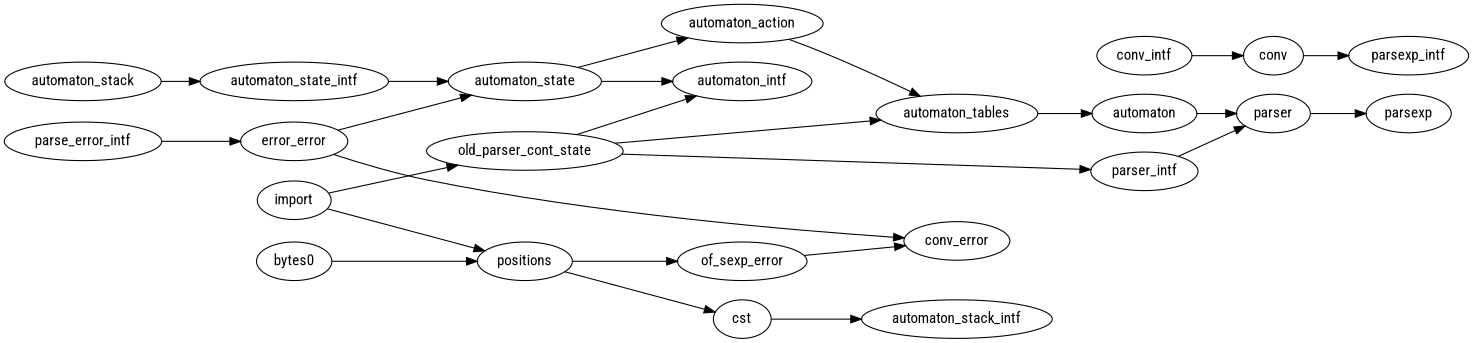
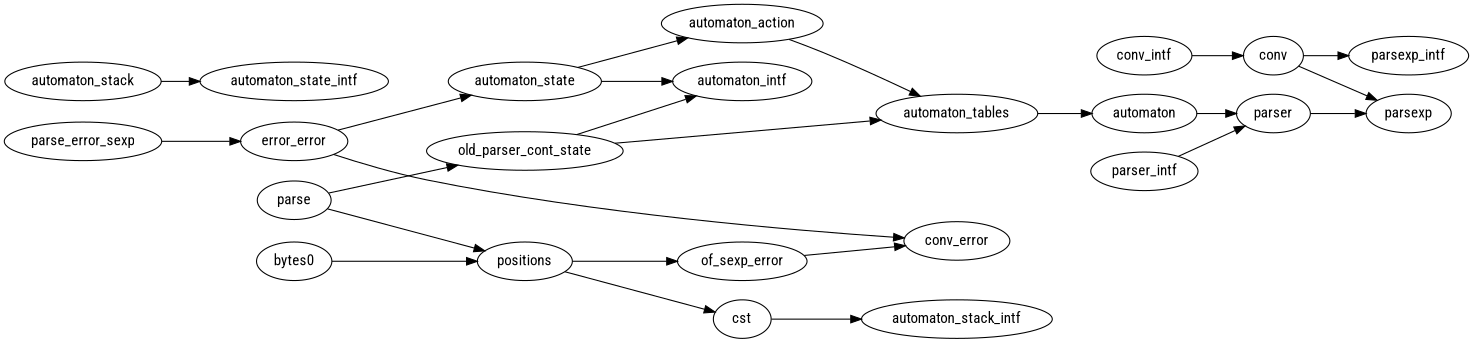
edge "automaton_state_intf" -> "automaton_state": removed
edge "conv" -> "parsexp": added
node "parse_error_intf": label "parse_error_intf" -> "parse_error_sexp"
edge "old_parser_cont_state" -> "parser_intf": removed
node "import": label "import" -> "parse"
